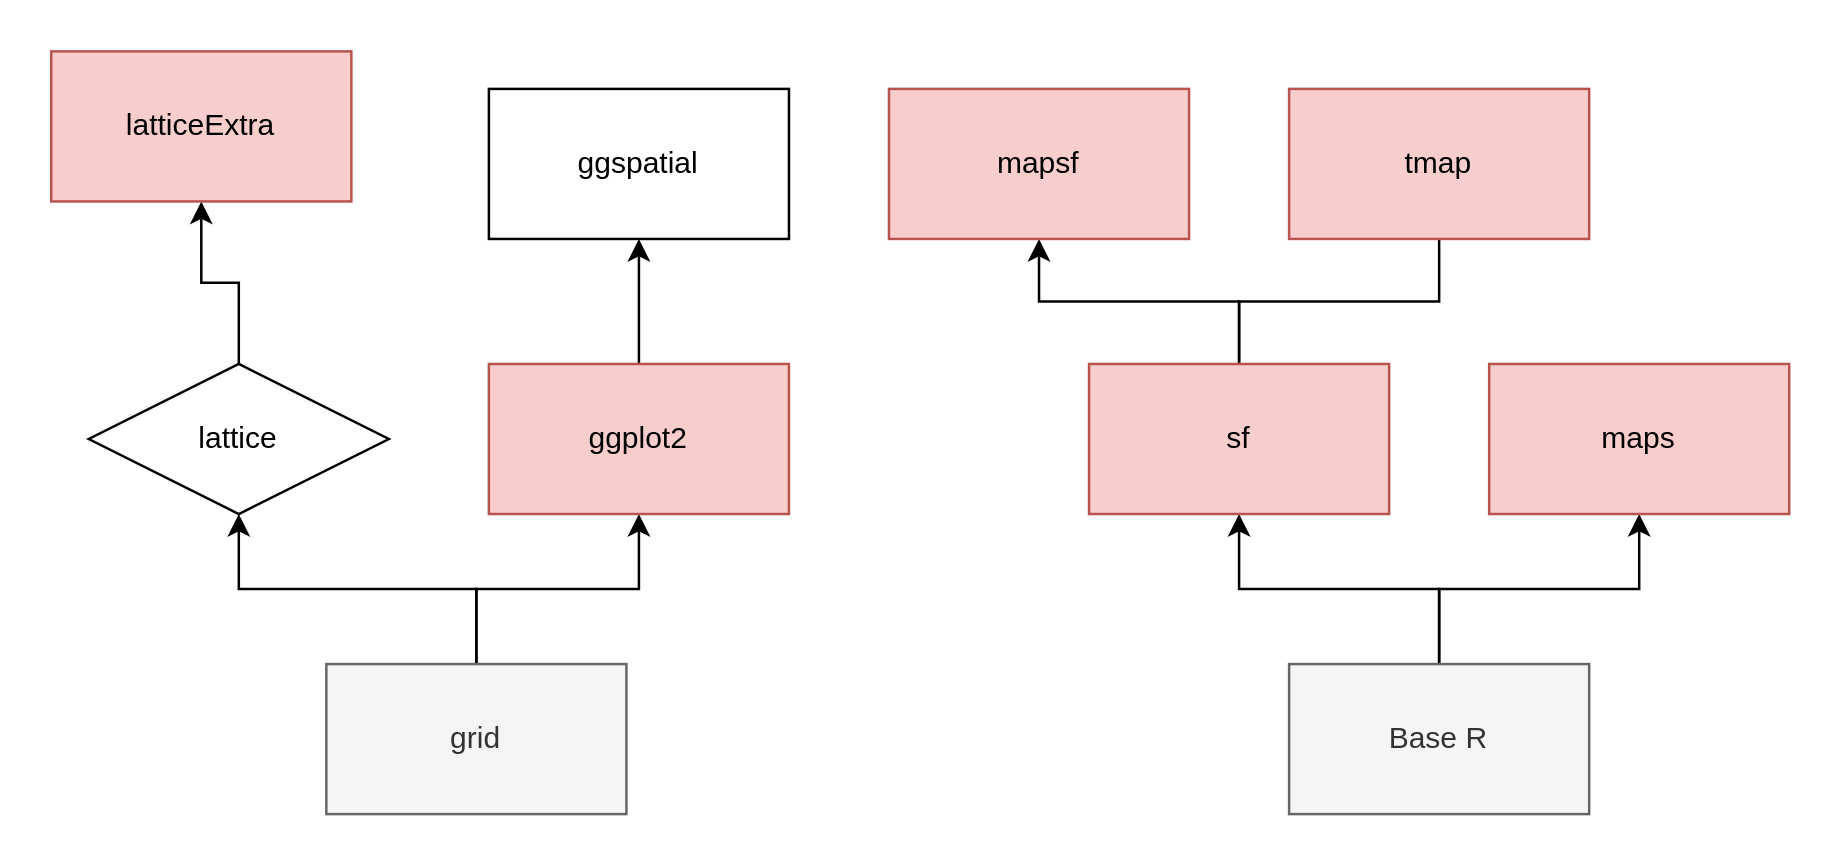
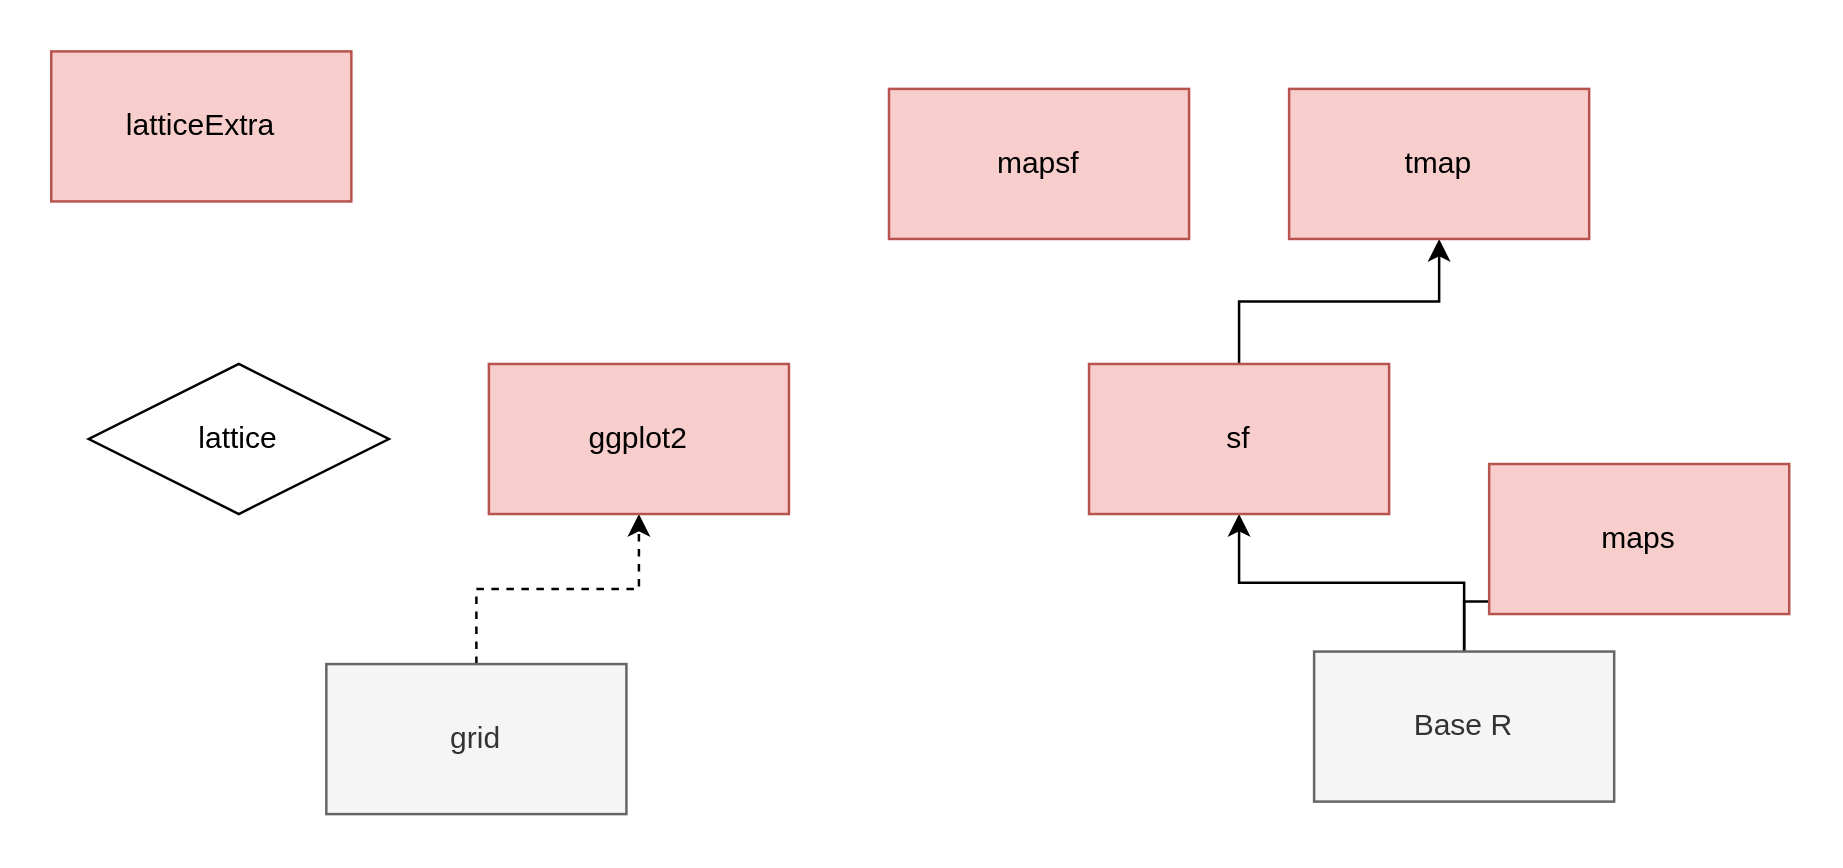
node "ggspatial": removed
edge "tmap" -- "sf": arrowhead none -> classic
edge "lattice" -> "latticeExtra": removed
edge "sf" -> "mapsf": removed
edge "ggplot2" -> "ggspatial": removed
node "maps": moved (1639, 439) -> (1639, 539)
edge "grid" -> "lattice": removed
edge "grid" -> "ggplot2": style solid -> dashed
node "Base R": moved (1439, 739) -> (1464, 726)
